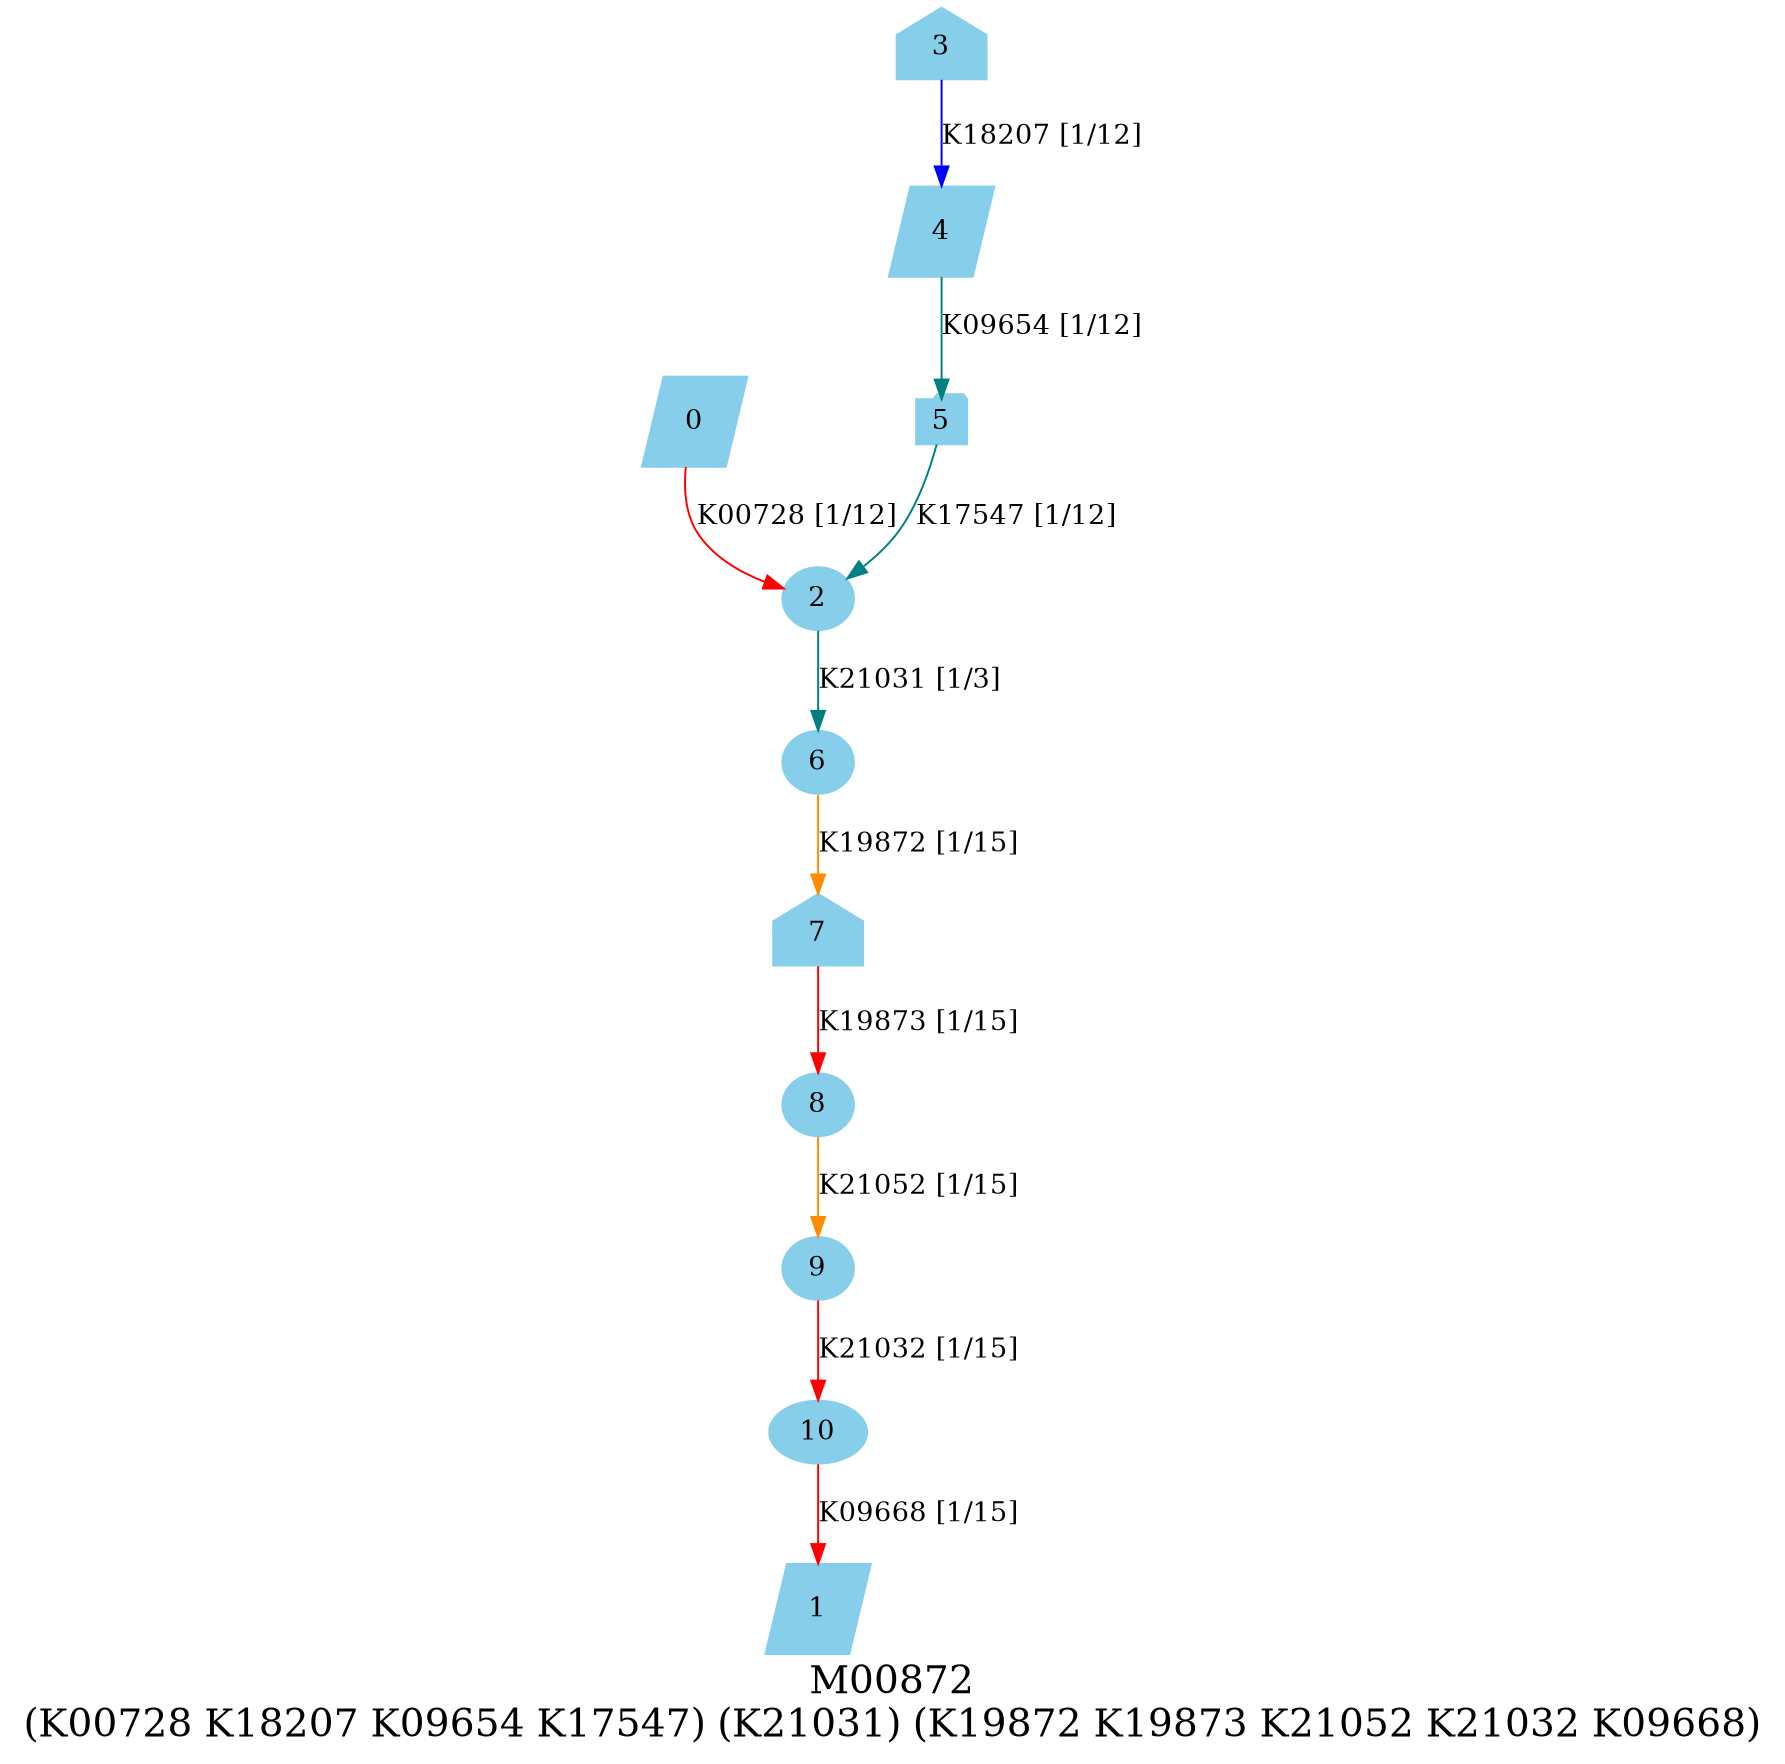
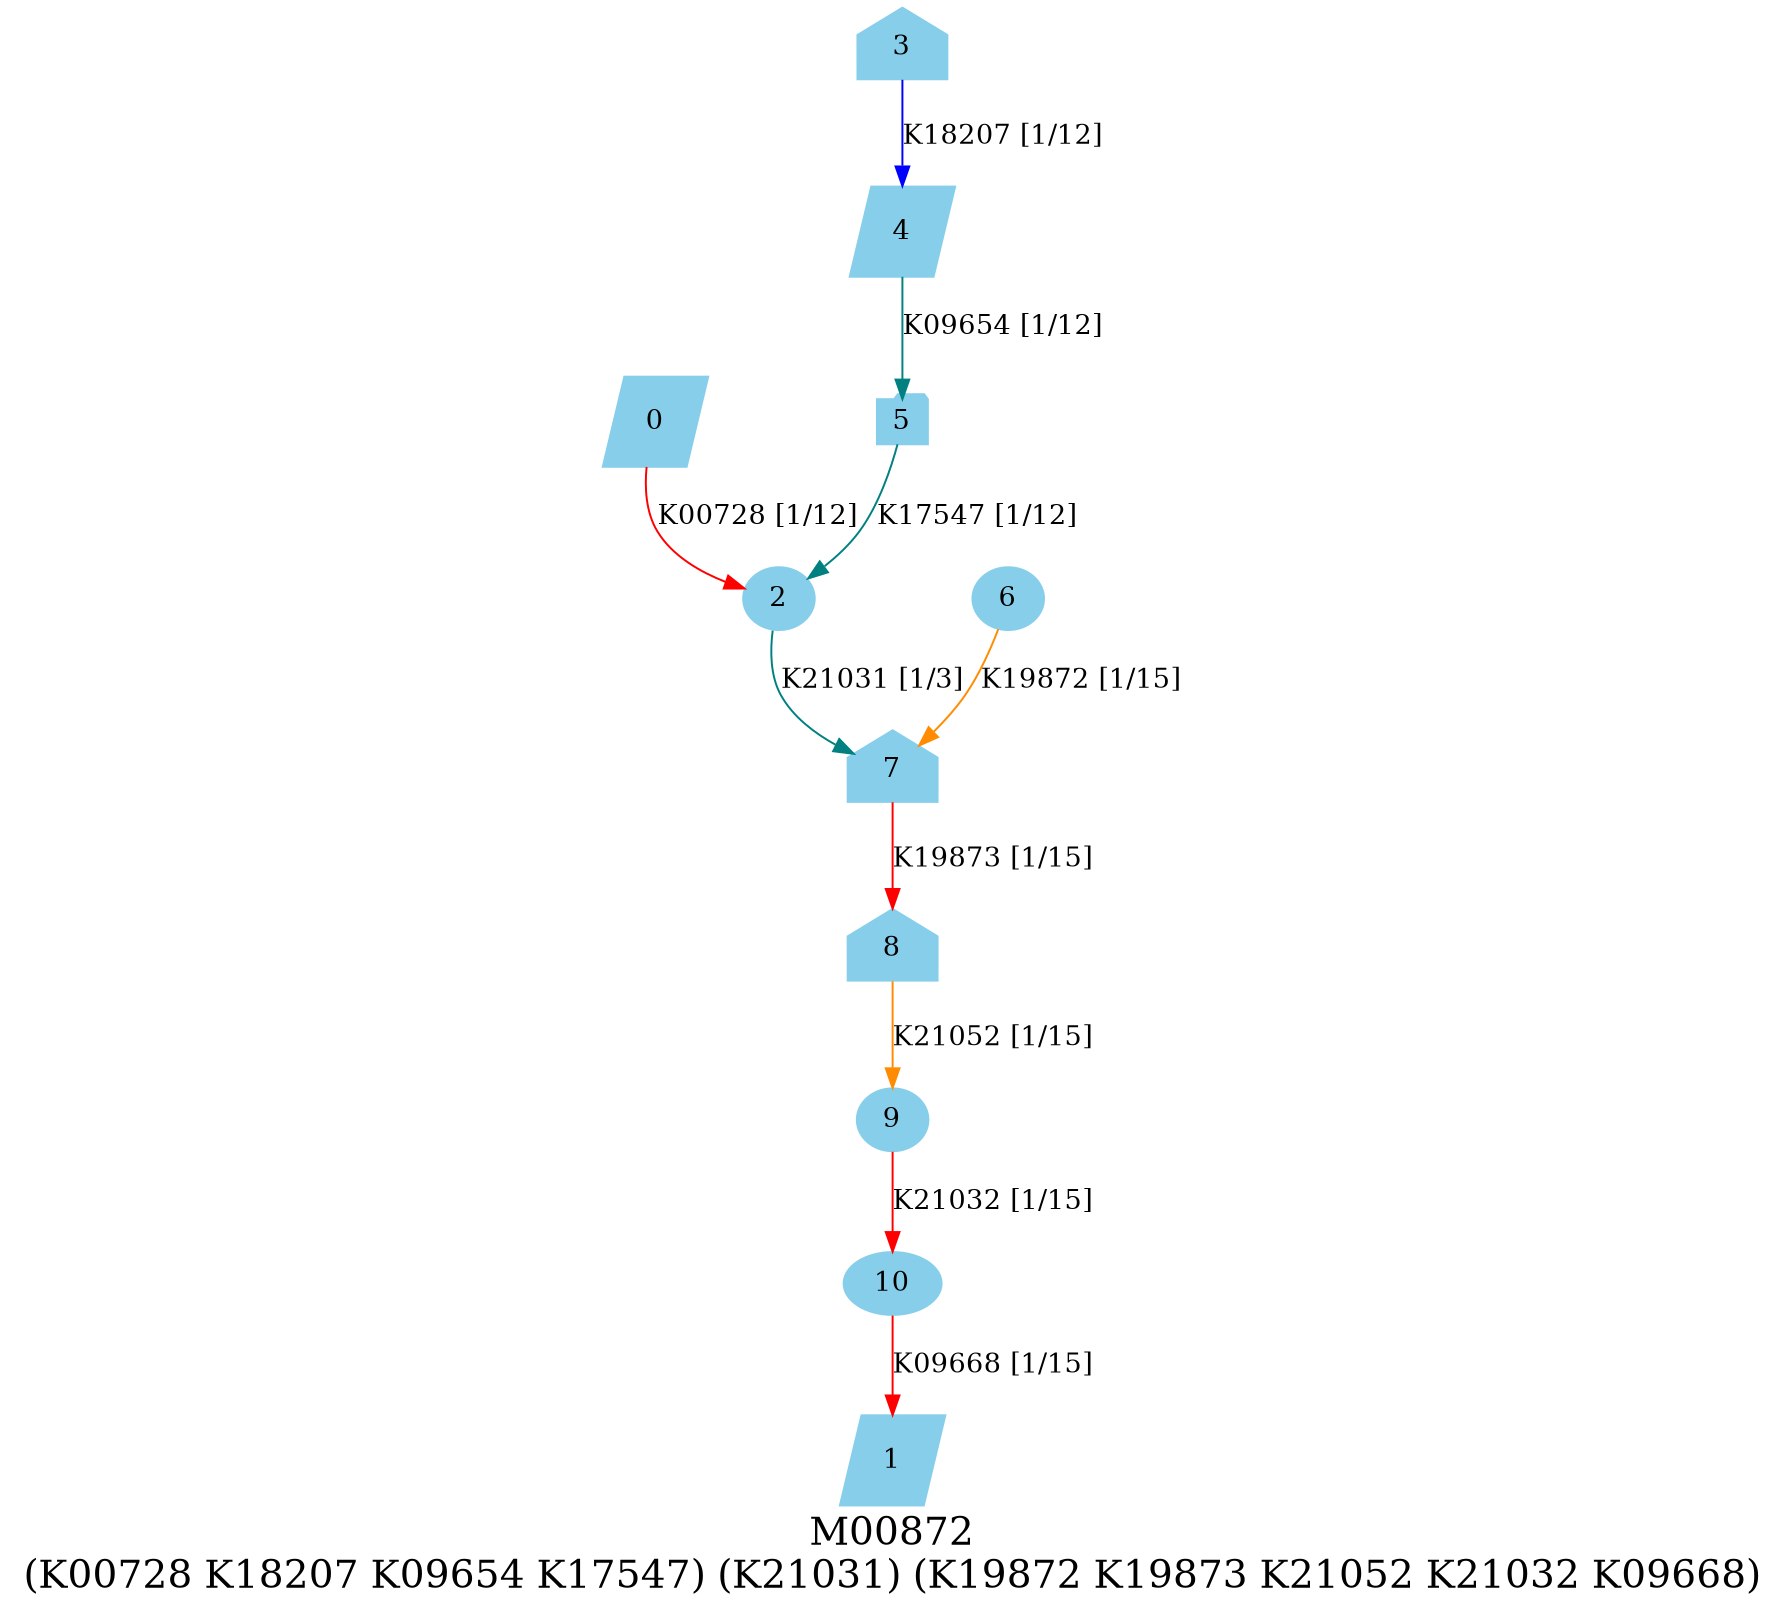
edge "2" -> "6": now "2" -> "7"
node "8": shape ellipse -> house
